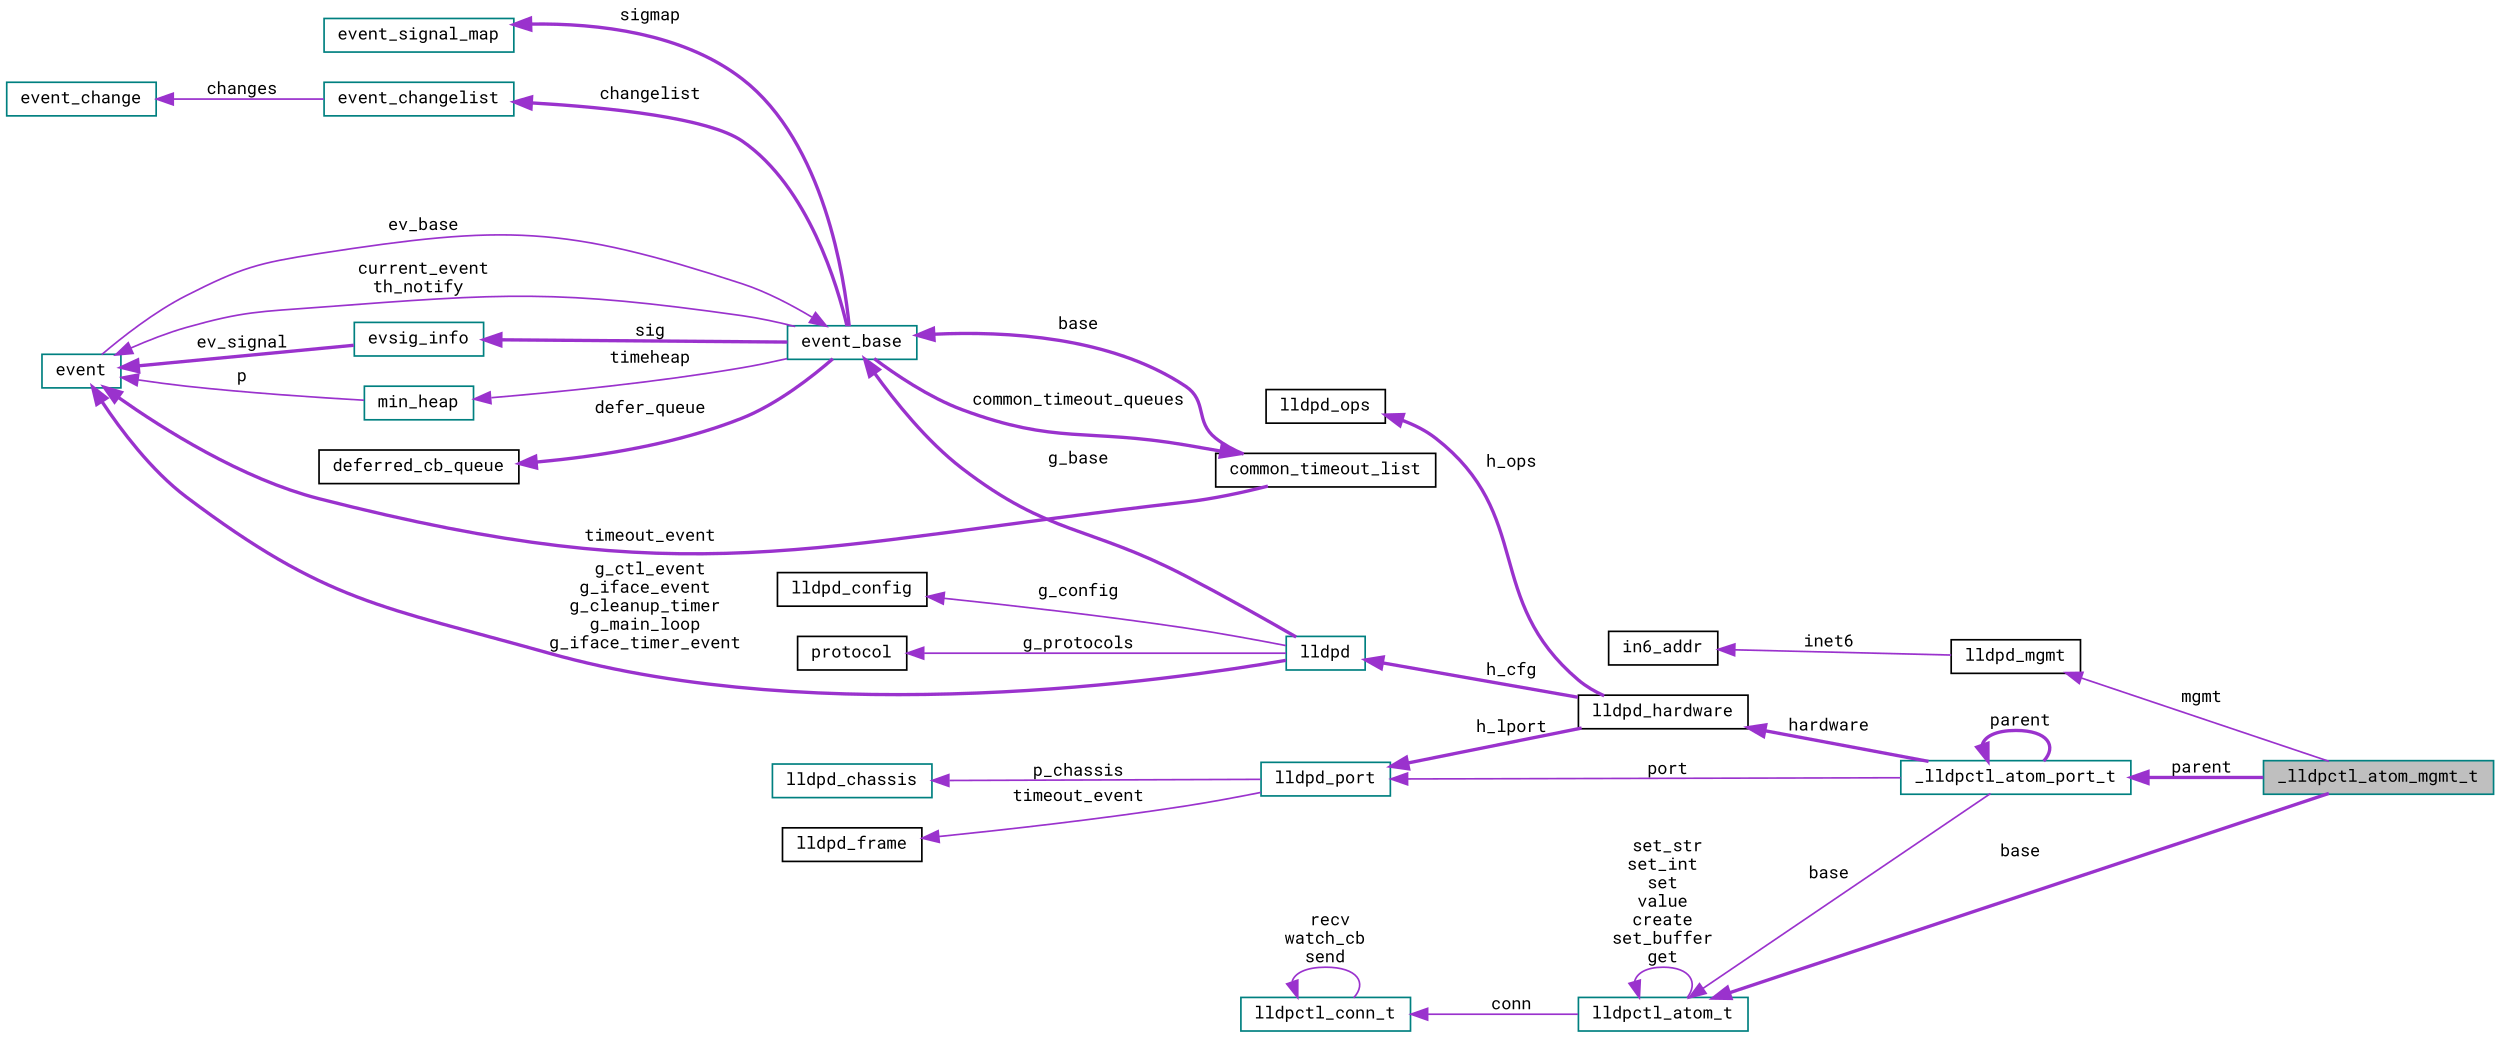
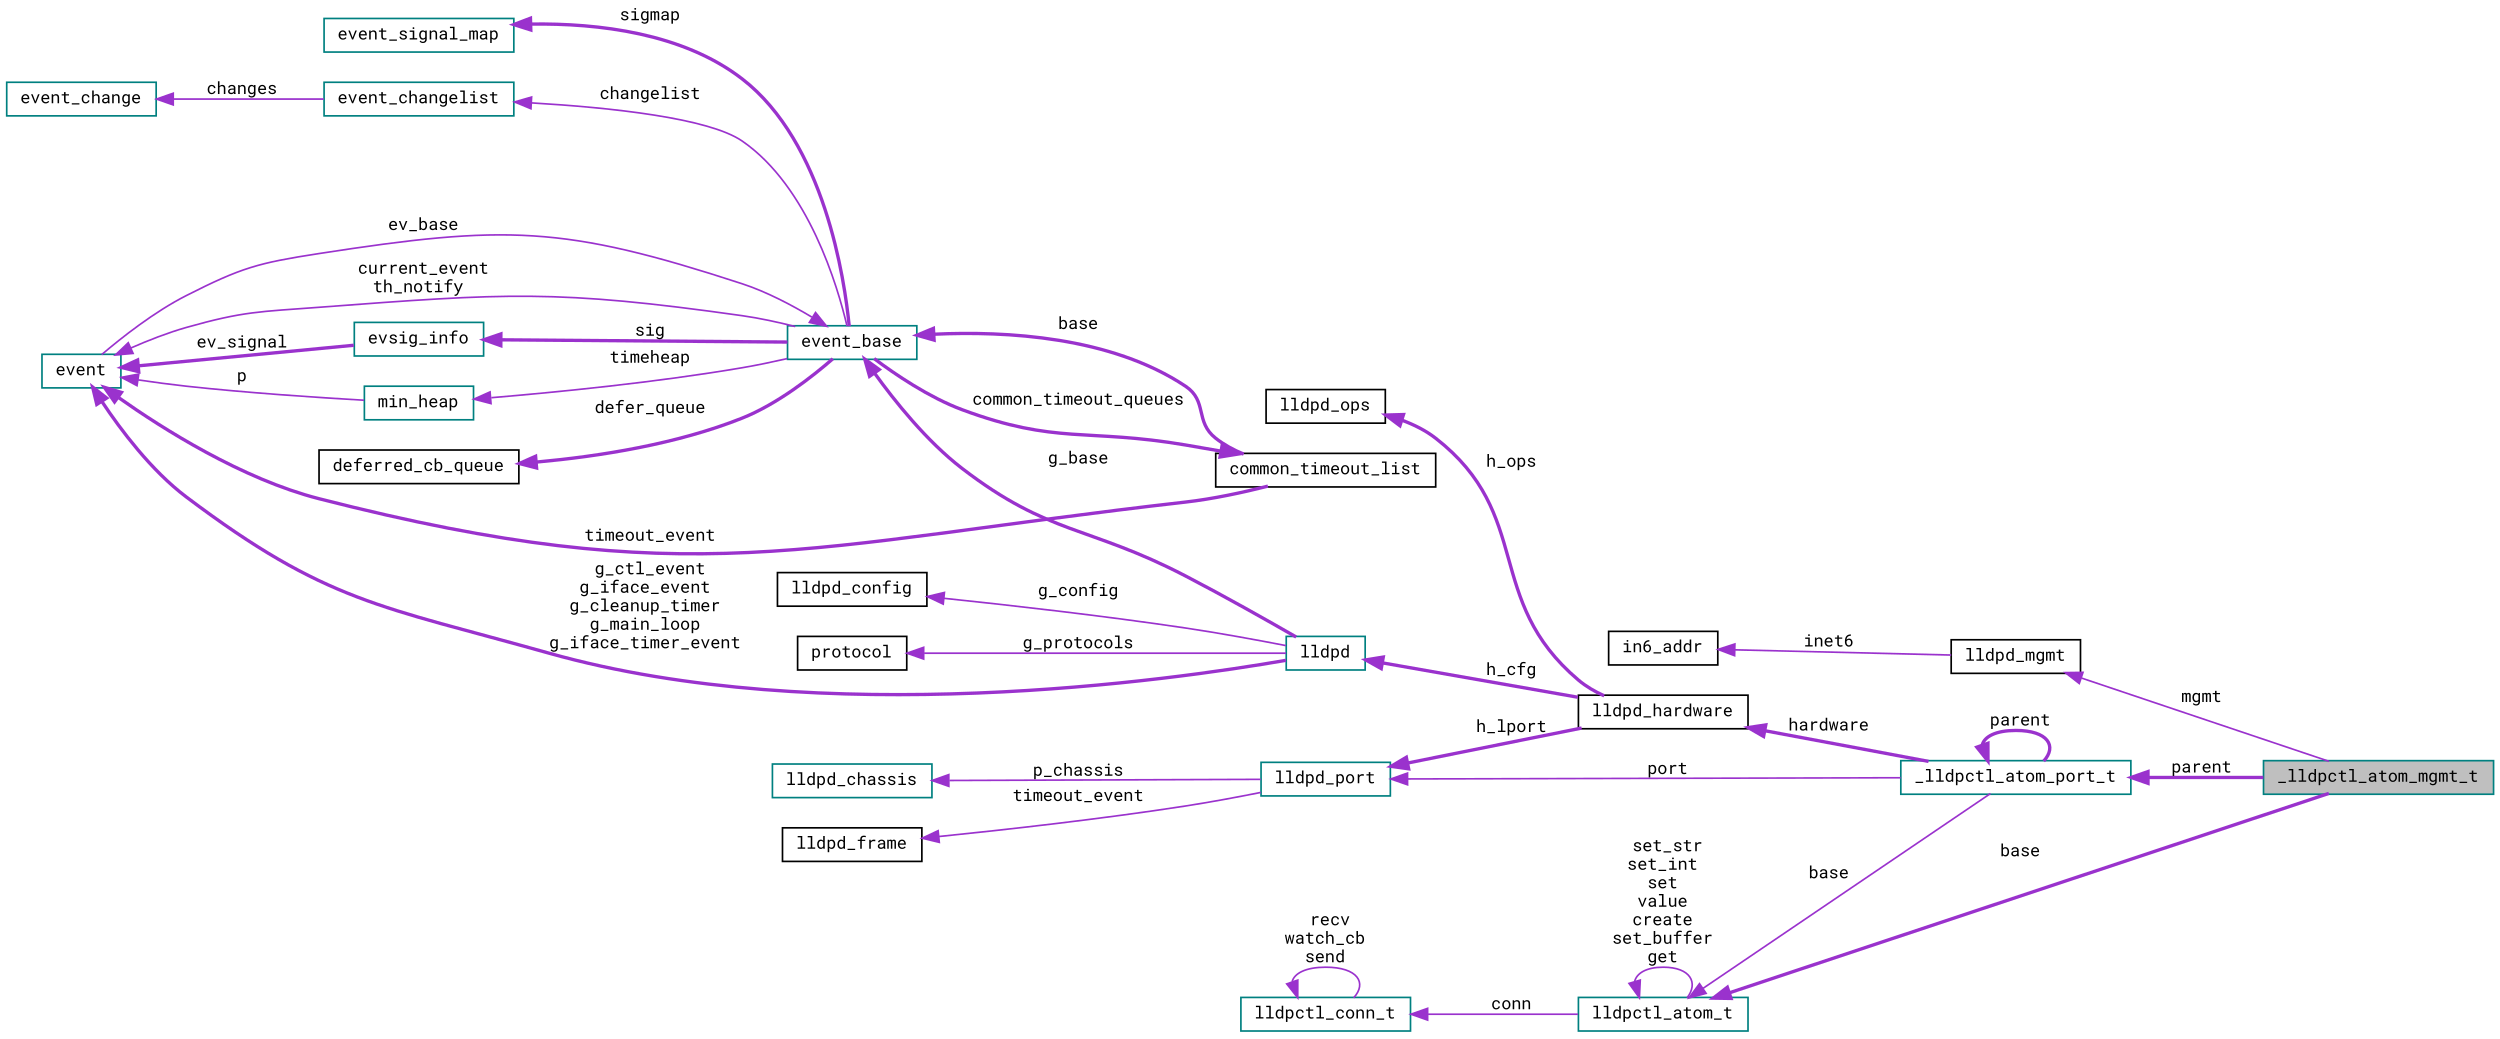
edge "event_base" -> "event_changelist": style bold -> solid
